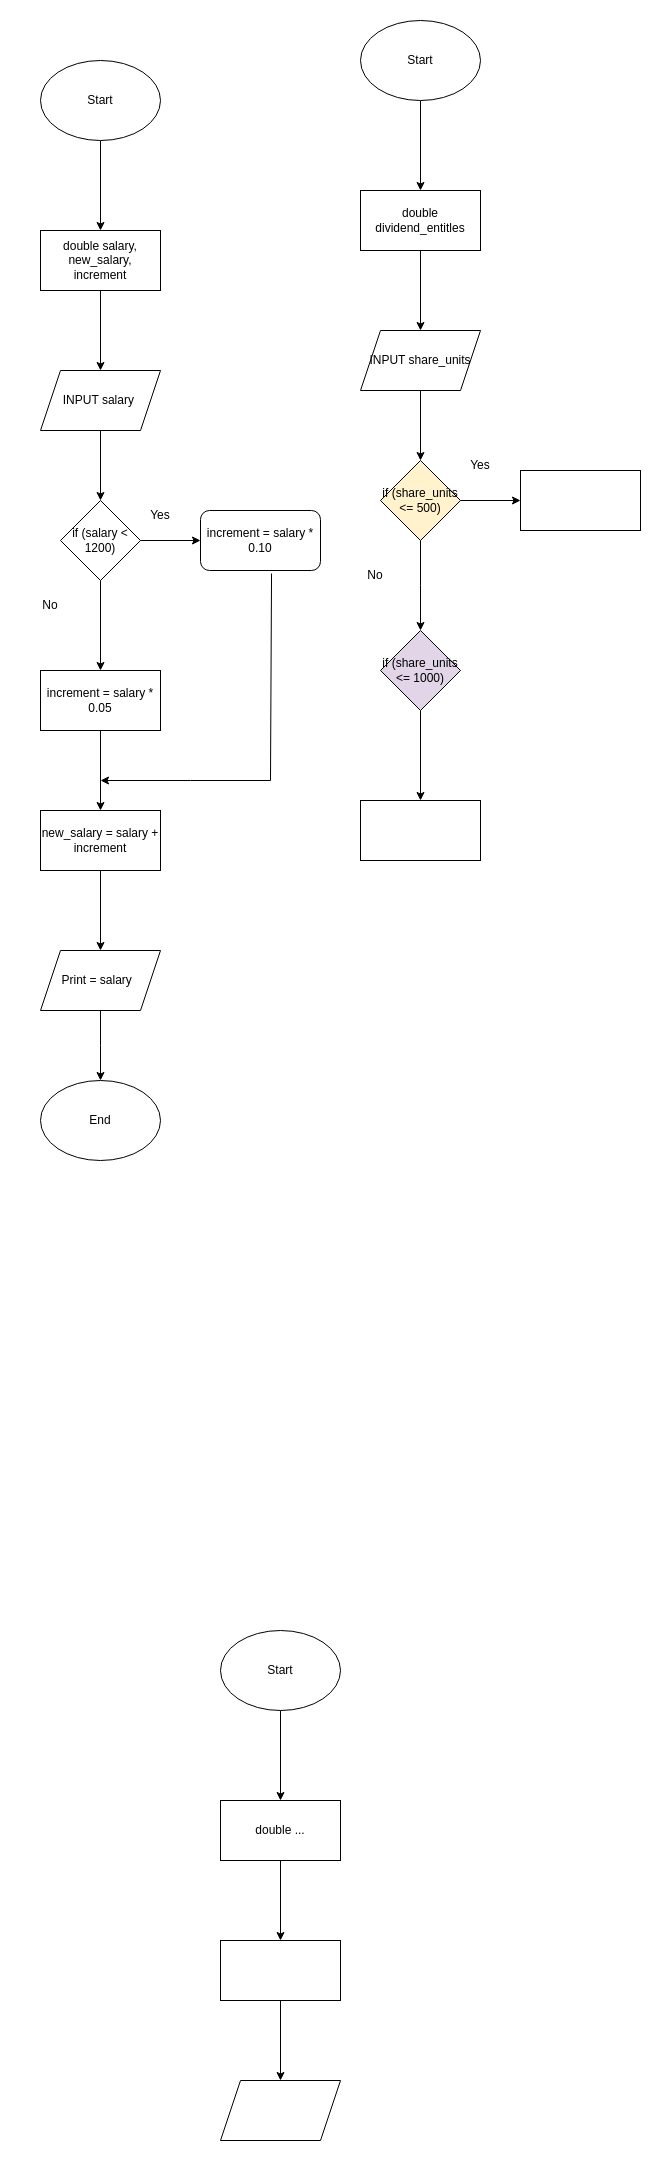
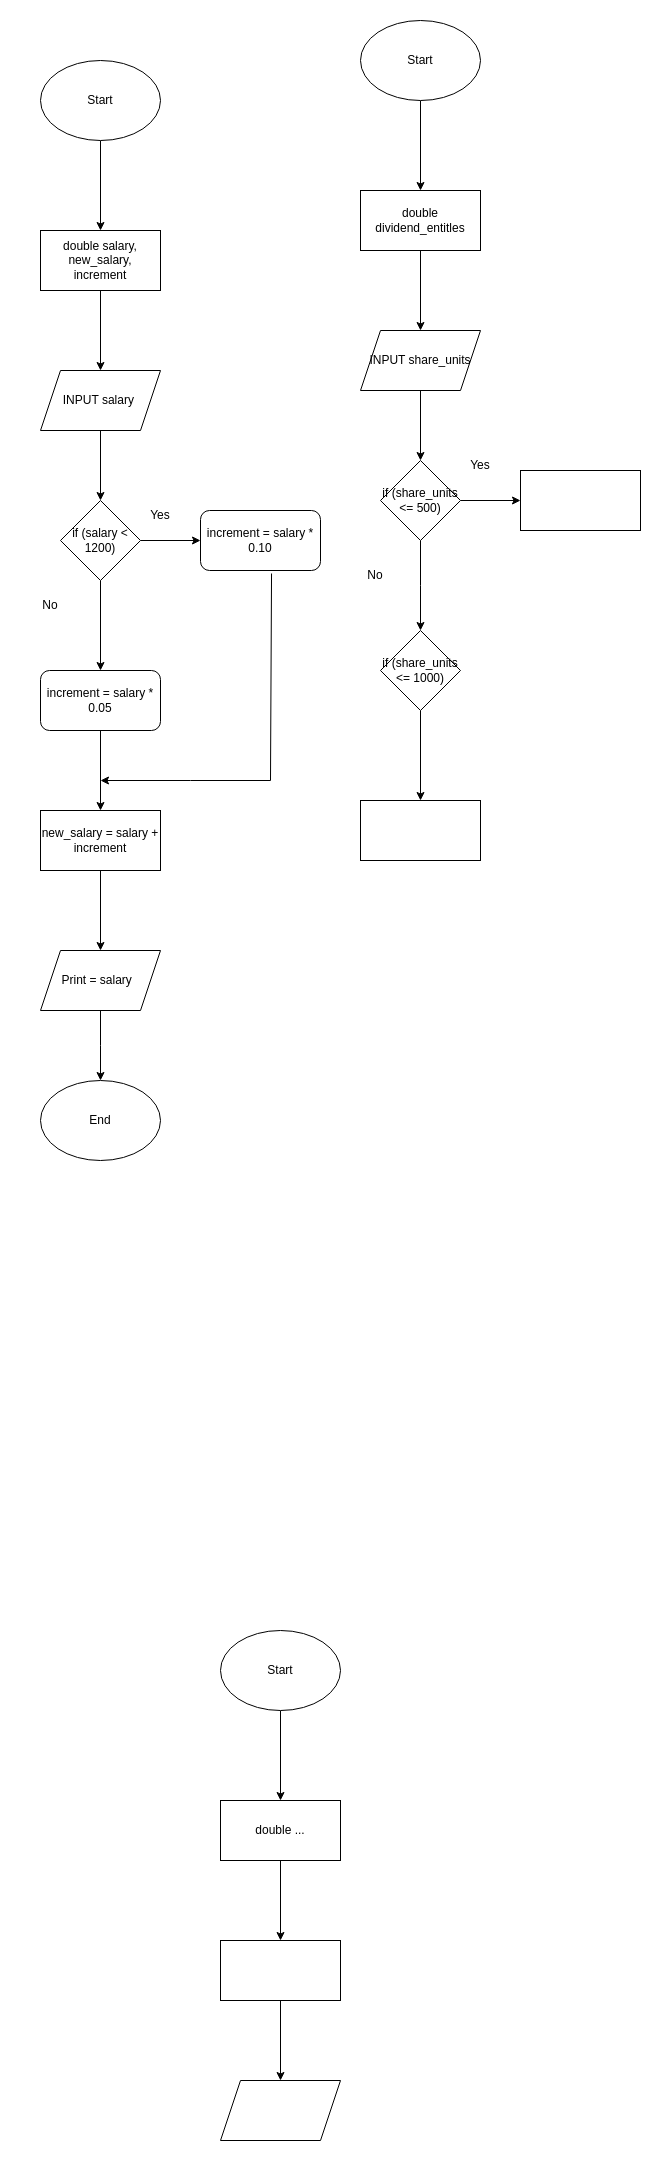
node "if (share_units <= 500)": fillcolor #fff2cc -> #ffffff
node "if (share_units <= 1000)": fillcolor #e1d5e7 -> #ffffff
node "increment = salary * 0.05": shape rectangle -> rounded rectangle
